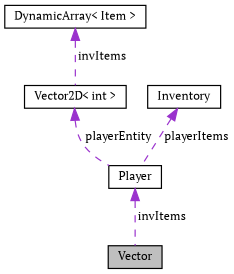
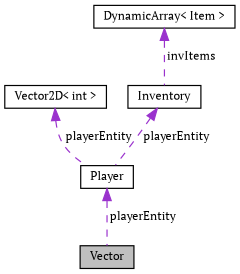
edge "Vector2D< int >" -> "DynamicArray< Item >": now "Inventory" -> "DynamicArray< Item >"
edge "Player" -> "Inventory": label " playerItems" -> " playerEntity"
edge "Vector" -> "Player": label " invItems" -> " playerEntity"
